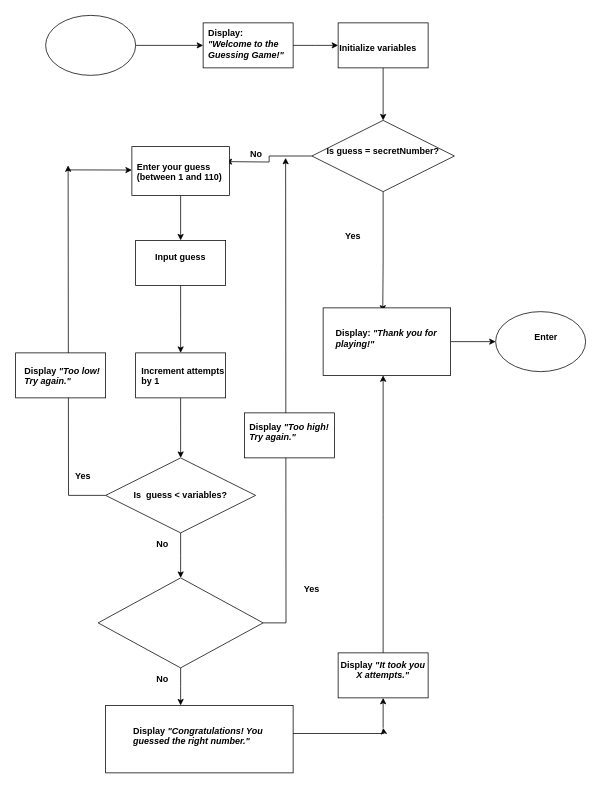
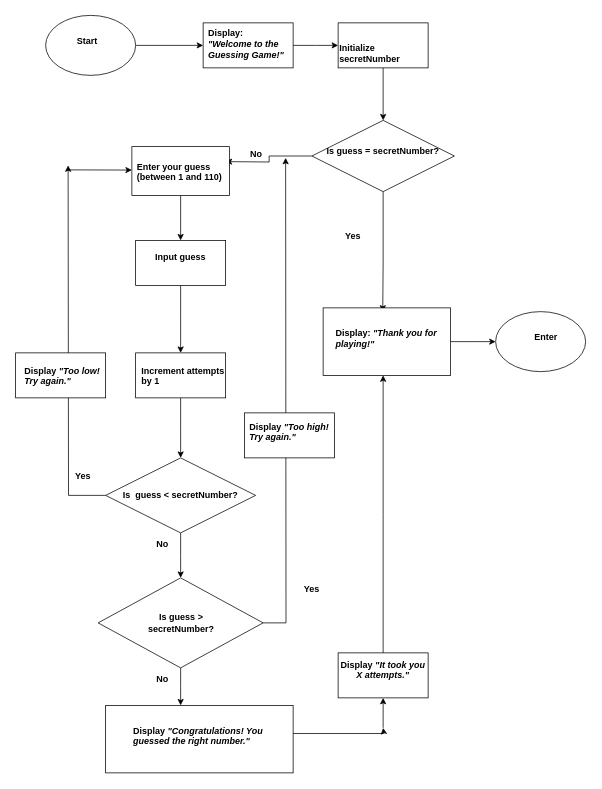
node "Start": added
node "Initialize variables": label "Initialize variables" -> "Initialize secretNumber"
node "Is guess < variables?": label "Is guess < variables?" -> "Is guess < secretNumber?"
node "Is guess > secretNumber?": added
